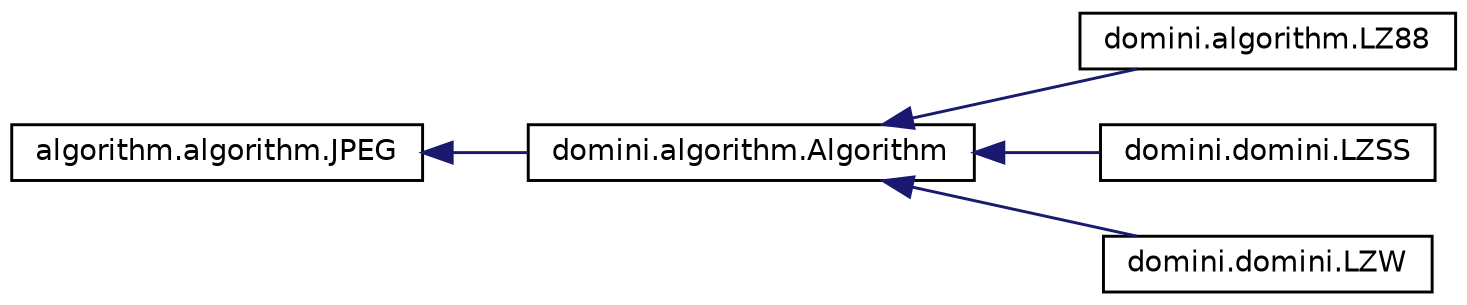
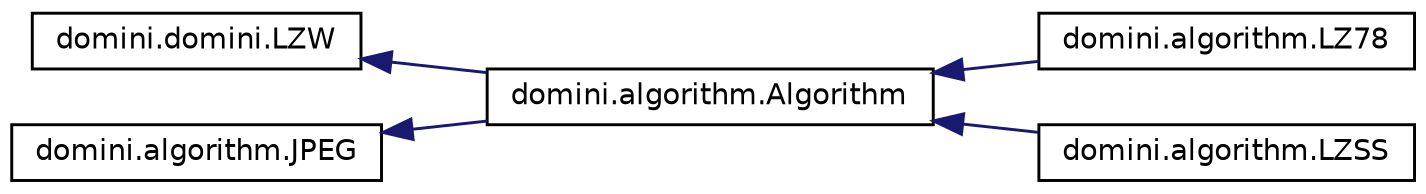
node "domini.algorithm.LZ88": label "domini.algorithm.LZ88" -> "domini.algorithm.LZ78"
node "algorithm.algorithm.JPEG": label "algorithm.algorithm.JPEG" -> "domini.algorithm.JPEG"
node "domini.domini.LZSS": label "domini.domini.LZSS" -> "domini.algorithm.LZSS"
edge "domini.domini.LZW" -> "domini.algorithm.Algorithm": reversed
